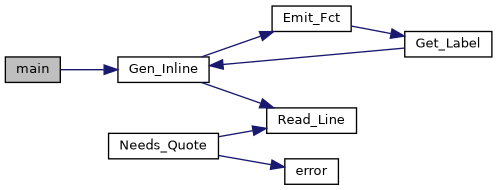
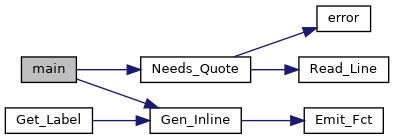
edge "Emit_Fct" -> "Get_Label": removed
edge "main" -> "Needs_Quote": added
edge "Gen_Inline" -> "Read_Line": removed
